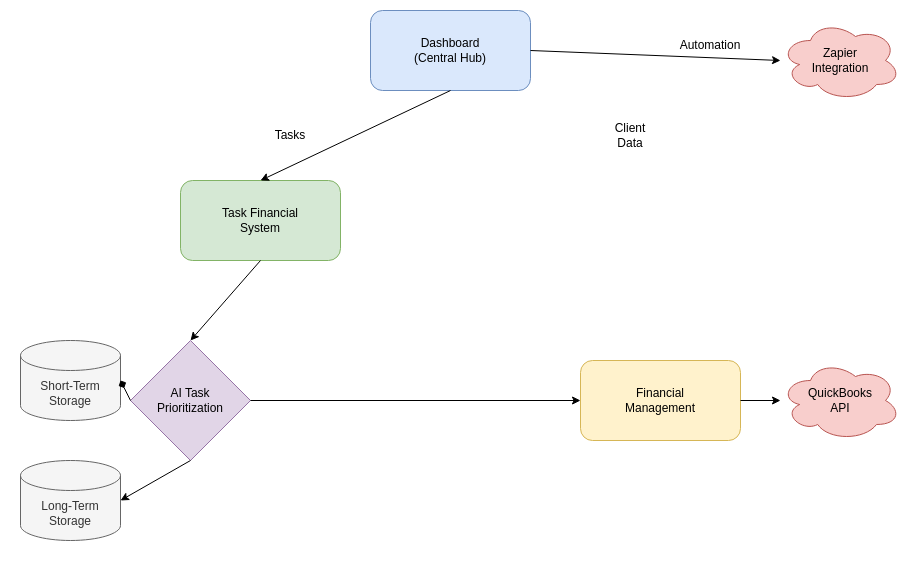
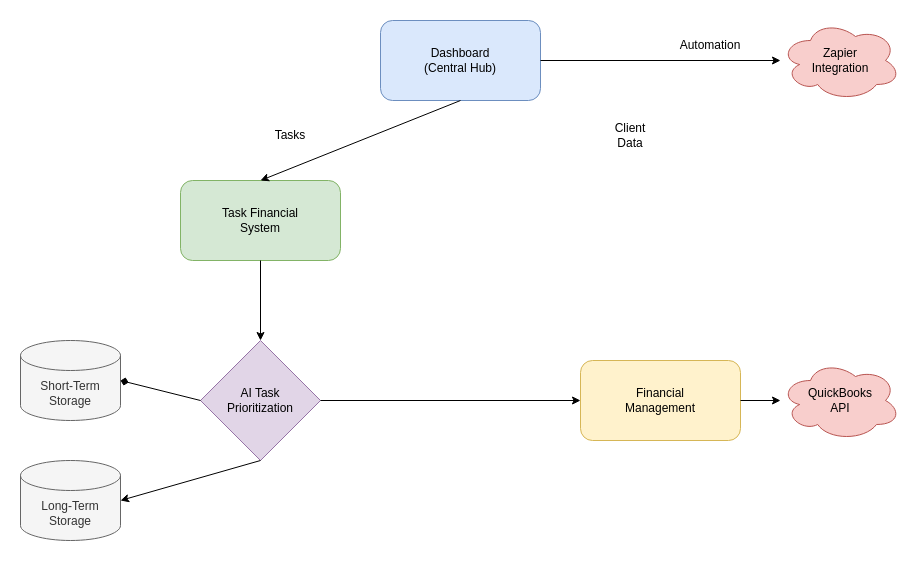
node "Dashboard (Central Hub)": moved (451, 51) -> (461, 61)
node "AI Task Prioritization": moved (191, 401) -> (261, 401)
